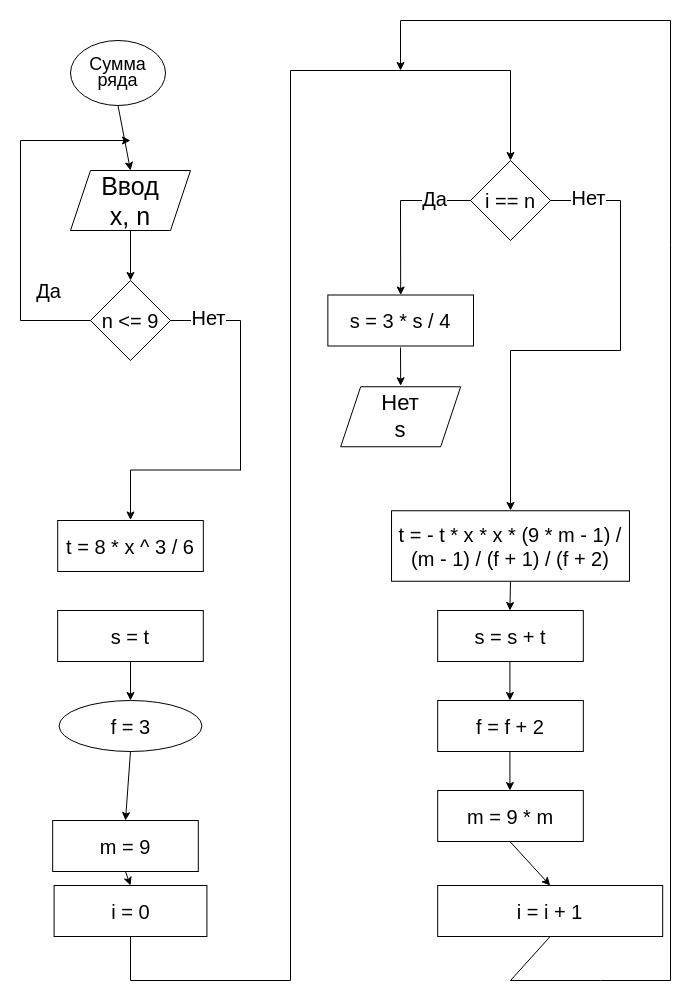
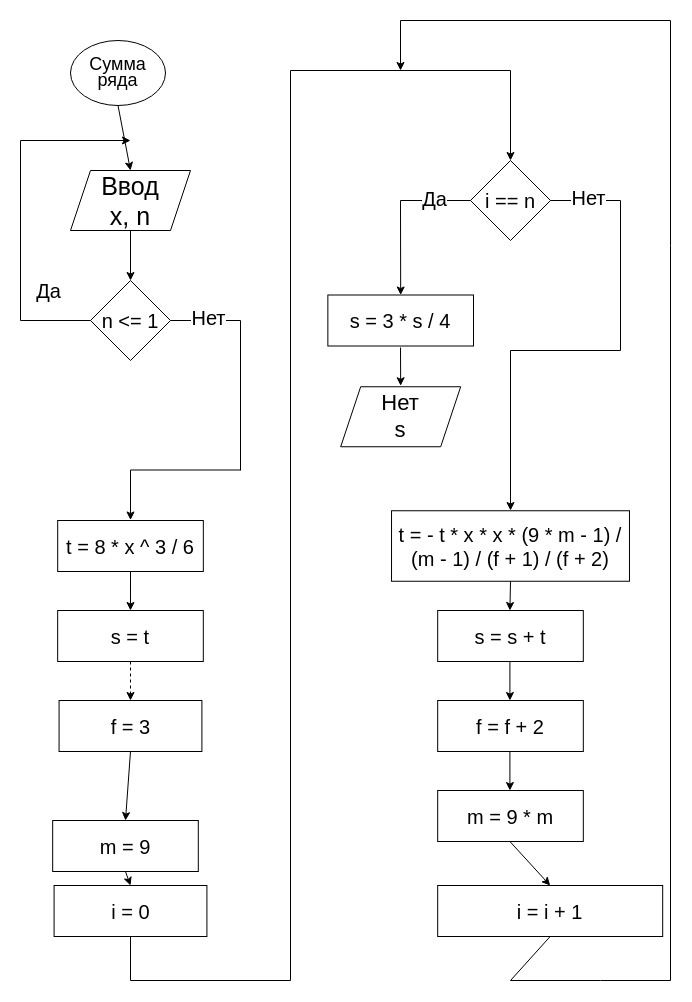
node "n <= 9": label "n <= 9" -> "n <= 1"
edge "t = 8 * x ^ 3 / 6" -> "s = t": added
edge "s = t" -> "f = 3": style solid -> dashed
node "f = 3": shape ellipse -> rectangle
